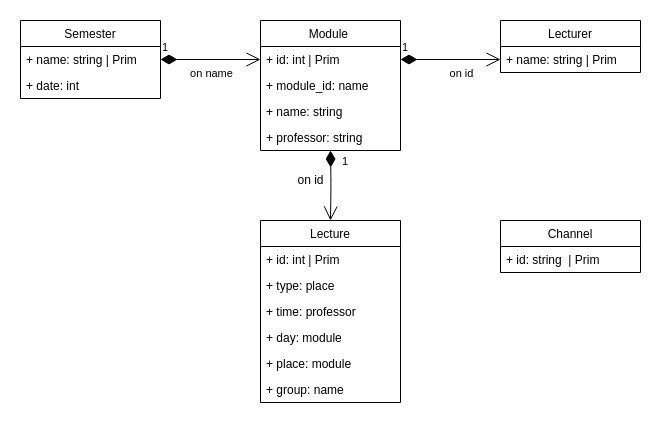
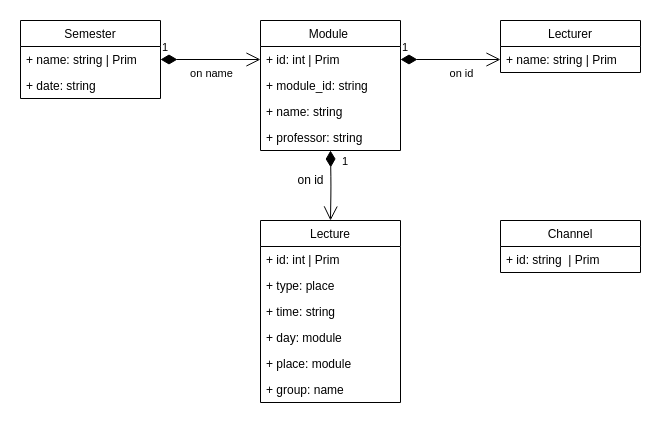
node "+ date: int": label "+ date: int" -> "+ date: string"
node "+ module_id: name": label "+ module_id: name" -> "+ module_id: string"
node "+ time: professor": label "+ time: professor" -> "+ time: string"
